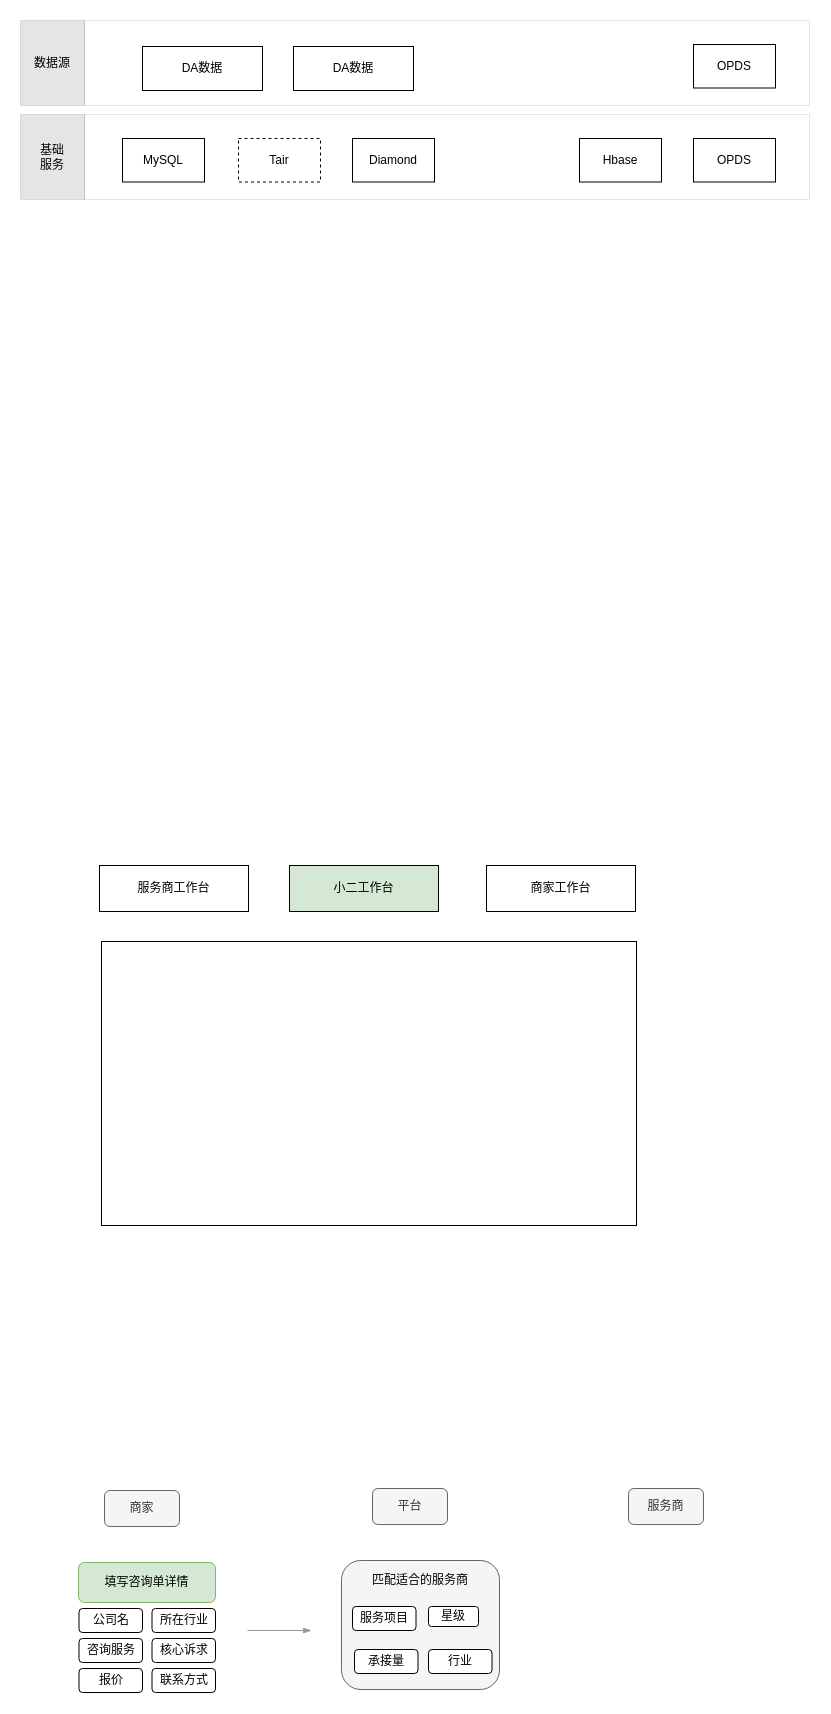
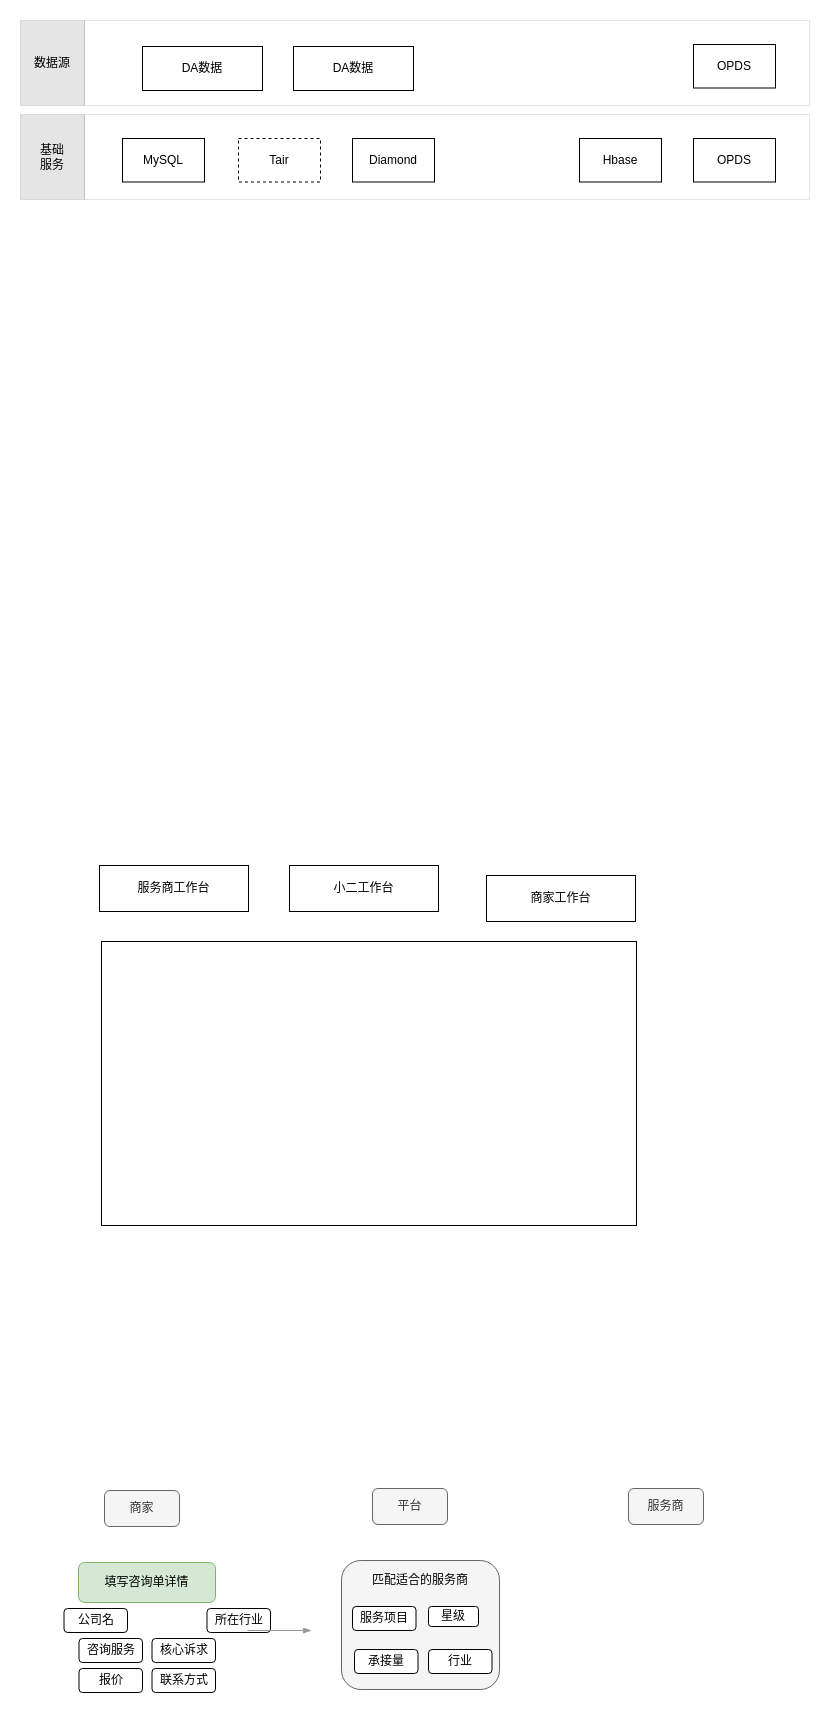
node "小二工作台": fillcolor #d5e8d4 -> #ffffff
node "商家工作台": moved (561, 889) -> (561, 899)
node "公司名": moved (111, 1621) -> (96, 1621)
node "所在行业": moved (184, 1621) -> (239, 1621)
